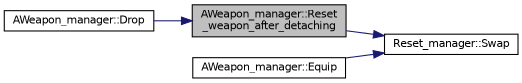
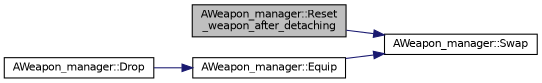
edge "AWeapon_manager::Drop" -> "AWeapon_manager::Reset _weapon_after_detaching": now "AWeapon_manager::Drop" -> "AWeapon_manager::Equip"
node "Reset_manager::Swap": label "Reset_manager::Swap" -> "AWeapon_manager::Swap"
